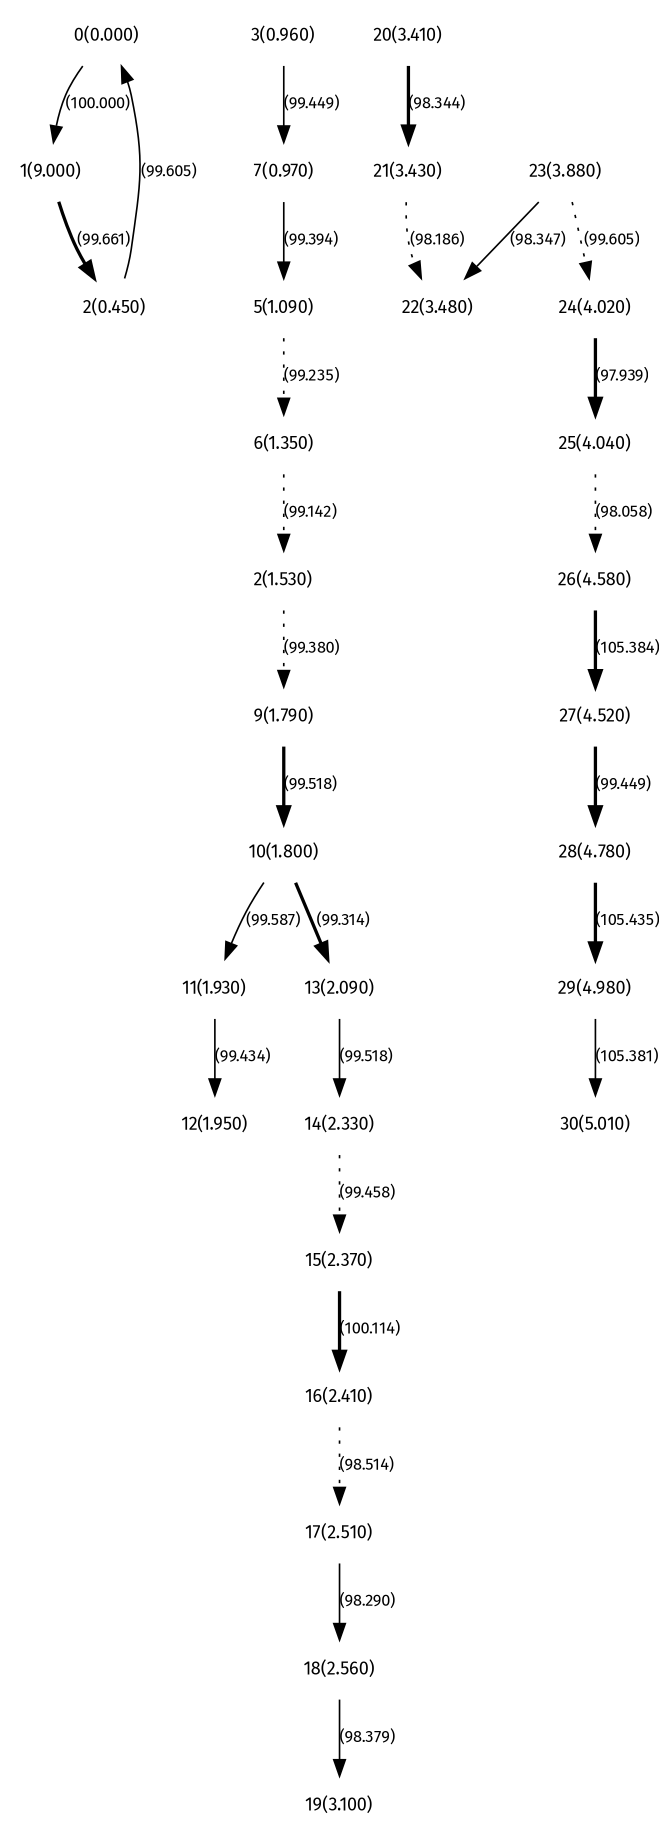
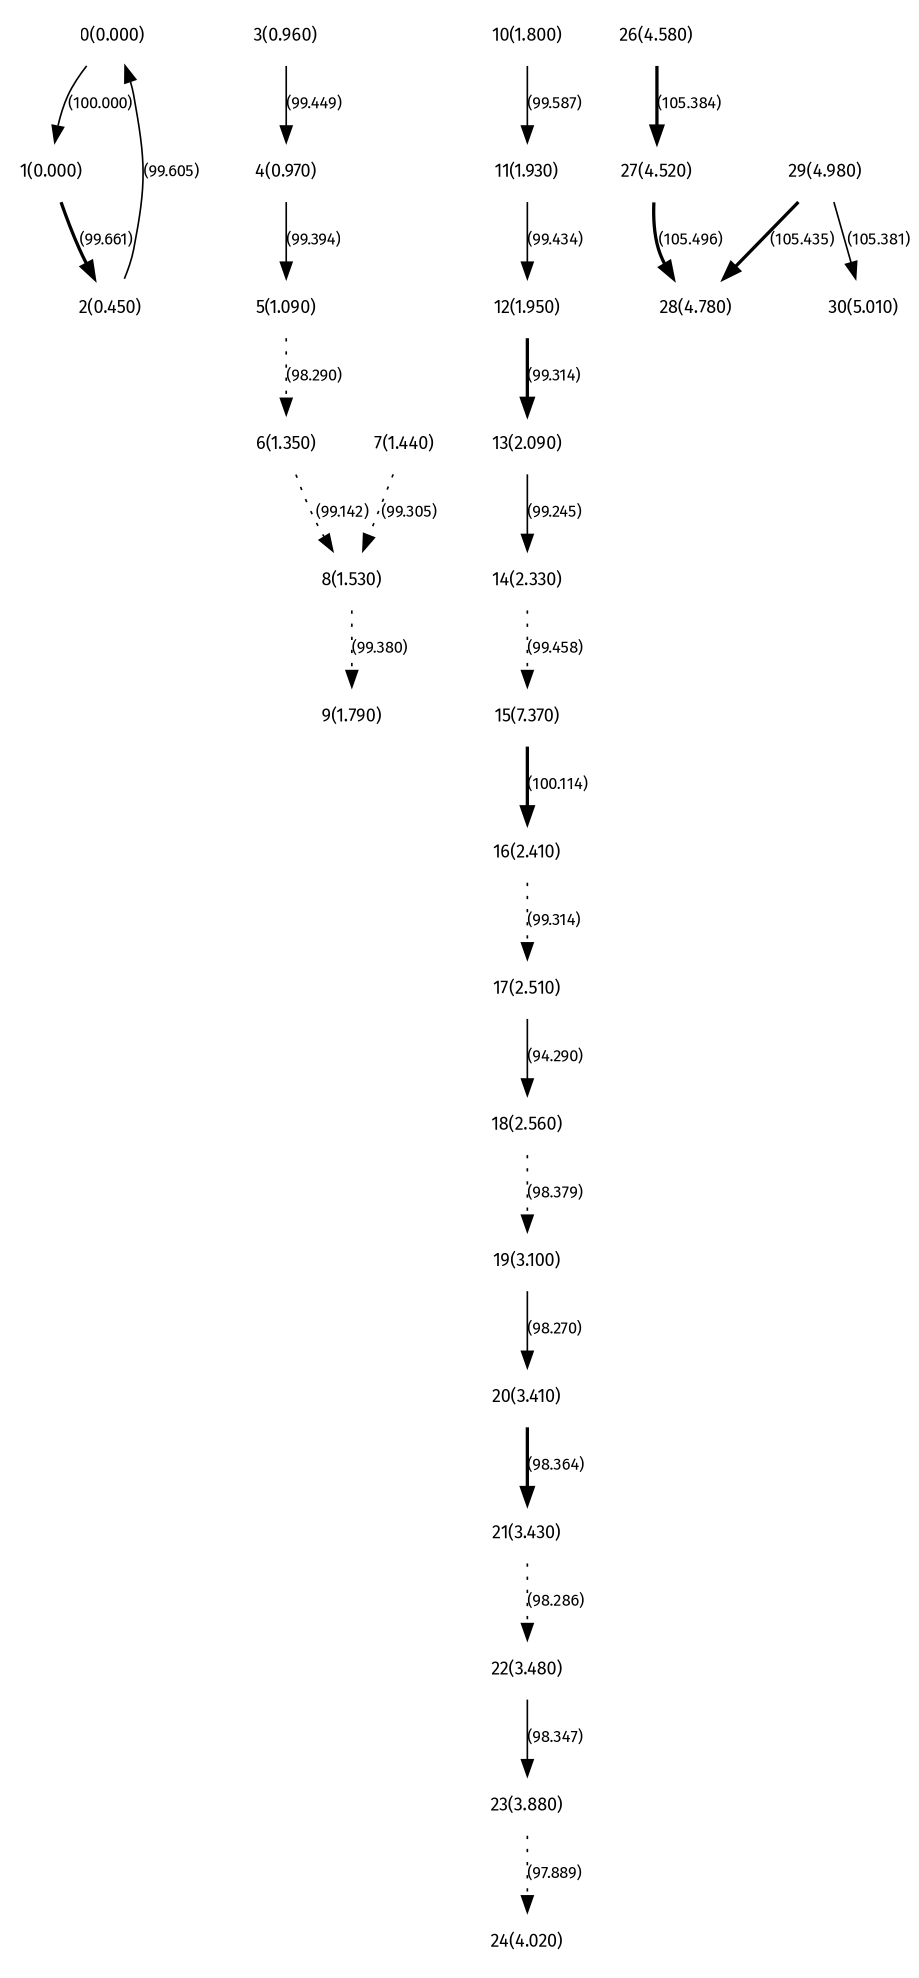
edge "20(3.410)" -> "21(3.430)": label "(98.344)" -> "(98.364)"
node "1(9.000)": label "1(9.000)" -> "1(0.000)"
node "7(0.970)": label "7(0.970)" -> "4(0.970)"
edge "23(3.880)" -> "22(3.480)": reversed
edge "21(3.430)" -> "22(3.480)": label "(98.186)" -> "(98.286)"
edge "23(3.880)" -> "24(4.020)": label "(99.605)" -> "(97.889)"
edge "5(1.090)" -> "6(1.350)": label "(99.235)" -> "(98.290)"
node "7(1.440)": added
node "25(4.040)": removed
node "2(1.530)": label "2(1.530)" -> "8(1.530)"
edge "9(1.790)" -> "10(1.800)": removed, label "(99.518)"
edge "27(4.520)" -> "28(4.780)": label "(99.449)" -> "(105.496)"
edge "10(1.800)" -> "13(2.090)": now "12(1.950)" -> "13(2.090)"
edge "28(4.780)" -> "29(4.980)": reversed
edge "13(2.090)" -> "14(2.330)": label "(99.518)" -> "(99.245)"
node "15(2.370)": label "15(2.370)" -> "15(7.370)"
edge "19(3.100)" -> "20(3.410)": added, label "(98.270)"
edge "16(2.410)" -> "17(2.510)": label "(98.514)" -> "(99.314)"
edge "17(2.510)" -> "18(2.560)": label "(98.290)" -> "(94.290)"
edge "18(2.560)" -> "19(3.100)": style solid -> dotted
